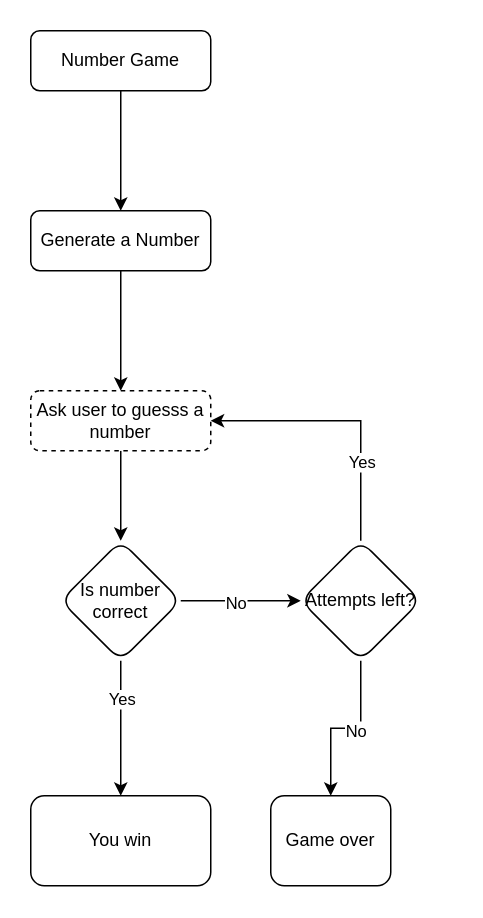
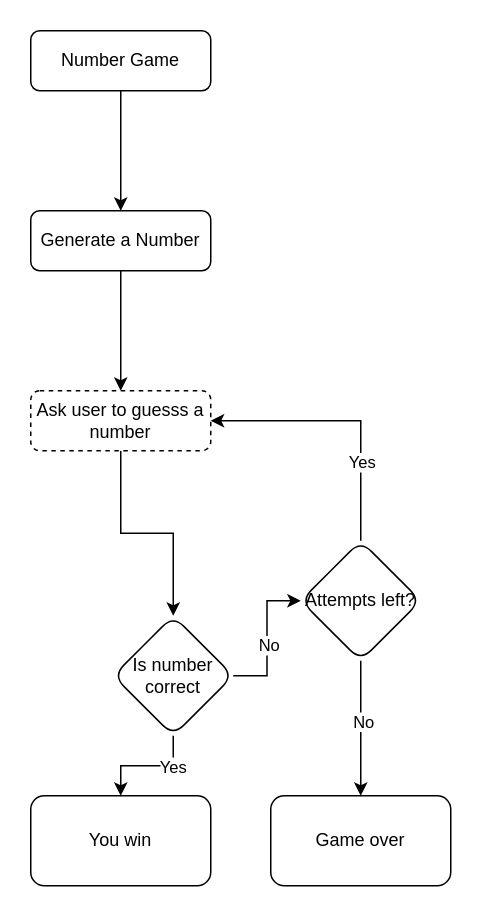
node "Is number correct": moved (121, 601) -> (173, 676)
node "Game over": size 120x90 -> 180x90
